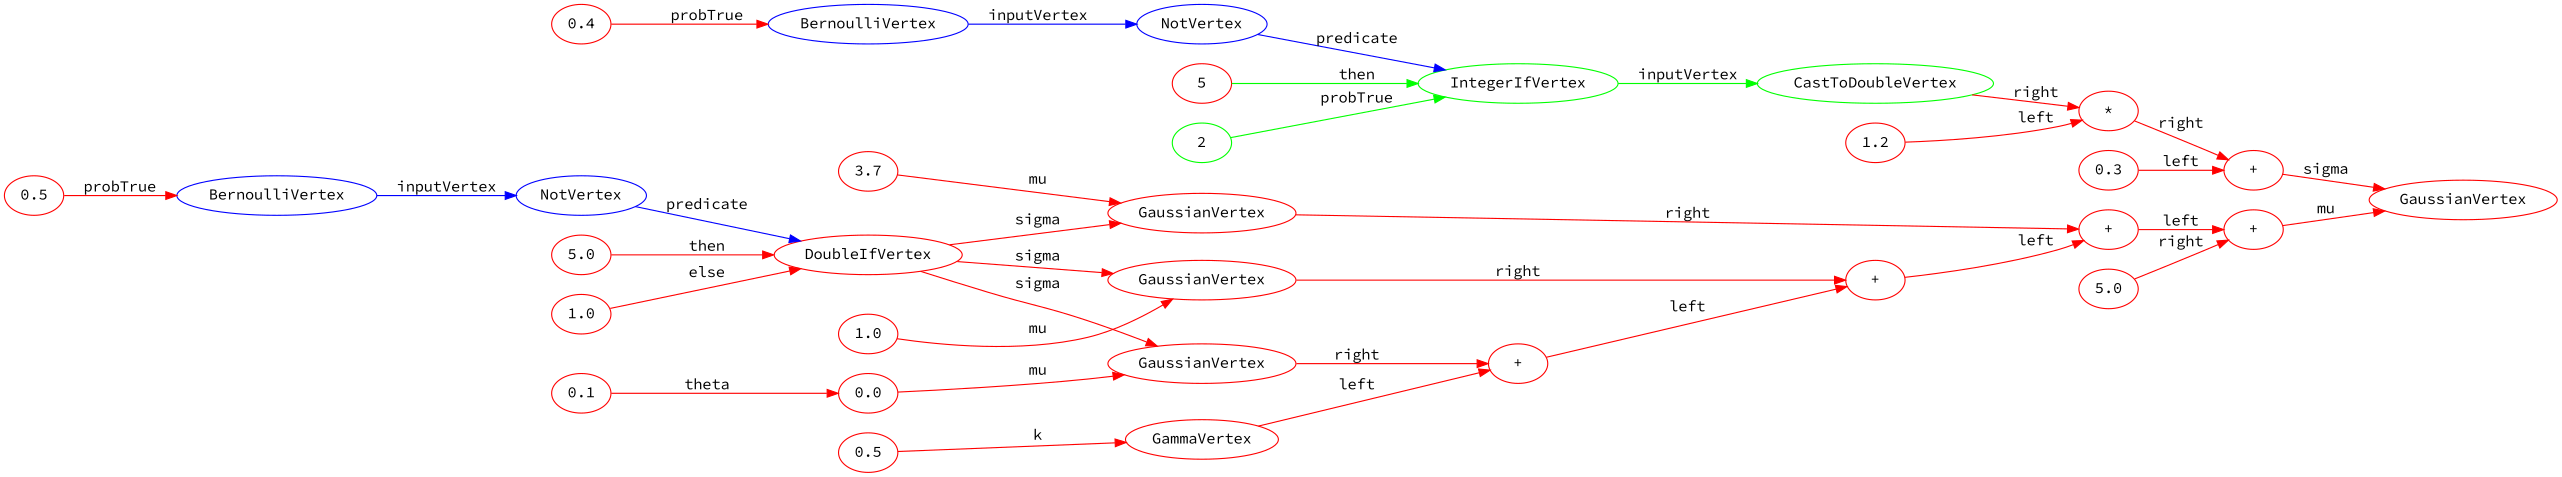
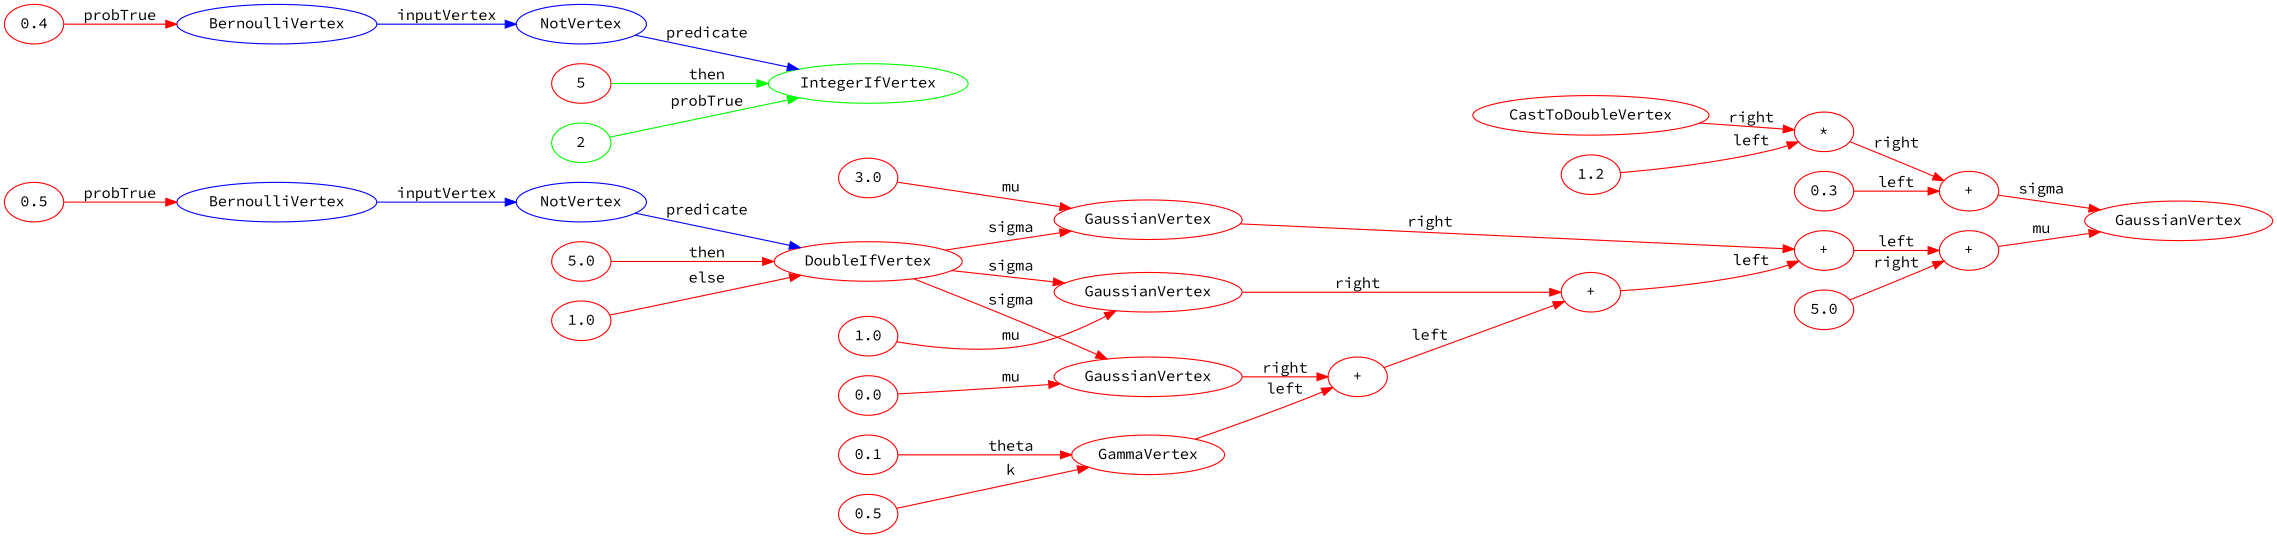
edge "IntegerIfVertex" -> "CastToDoubleVertex": removed, label "inputVertex"
node "CastToDoubleVertex": color #00ff00 -> #ff0000
node "3.7": label "3.7" -> "3.0"
edge "0.1" -> "0.0": now "0.1" -> "GammaVertex"
